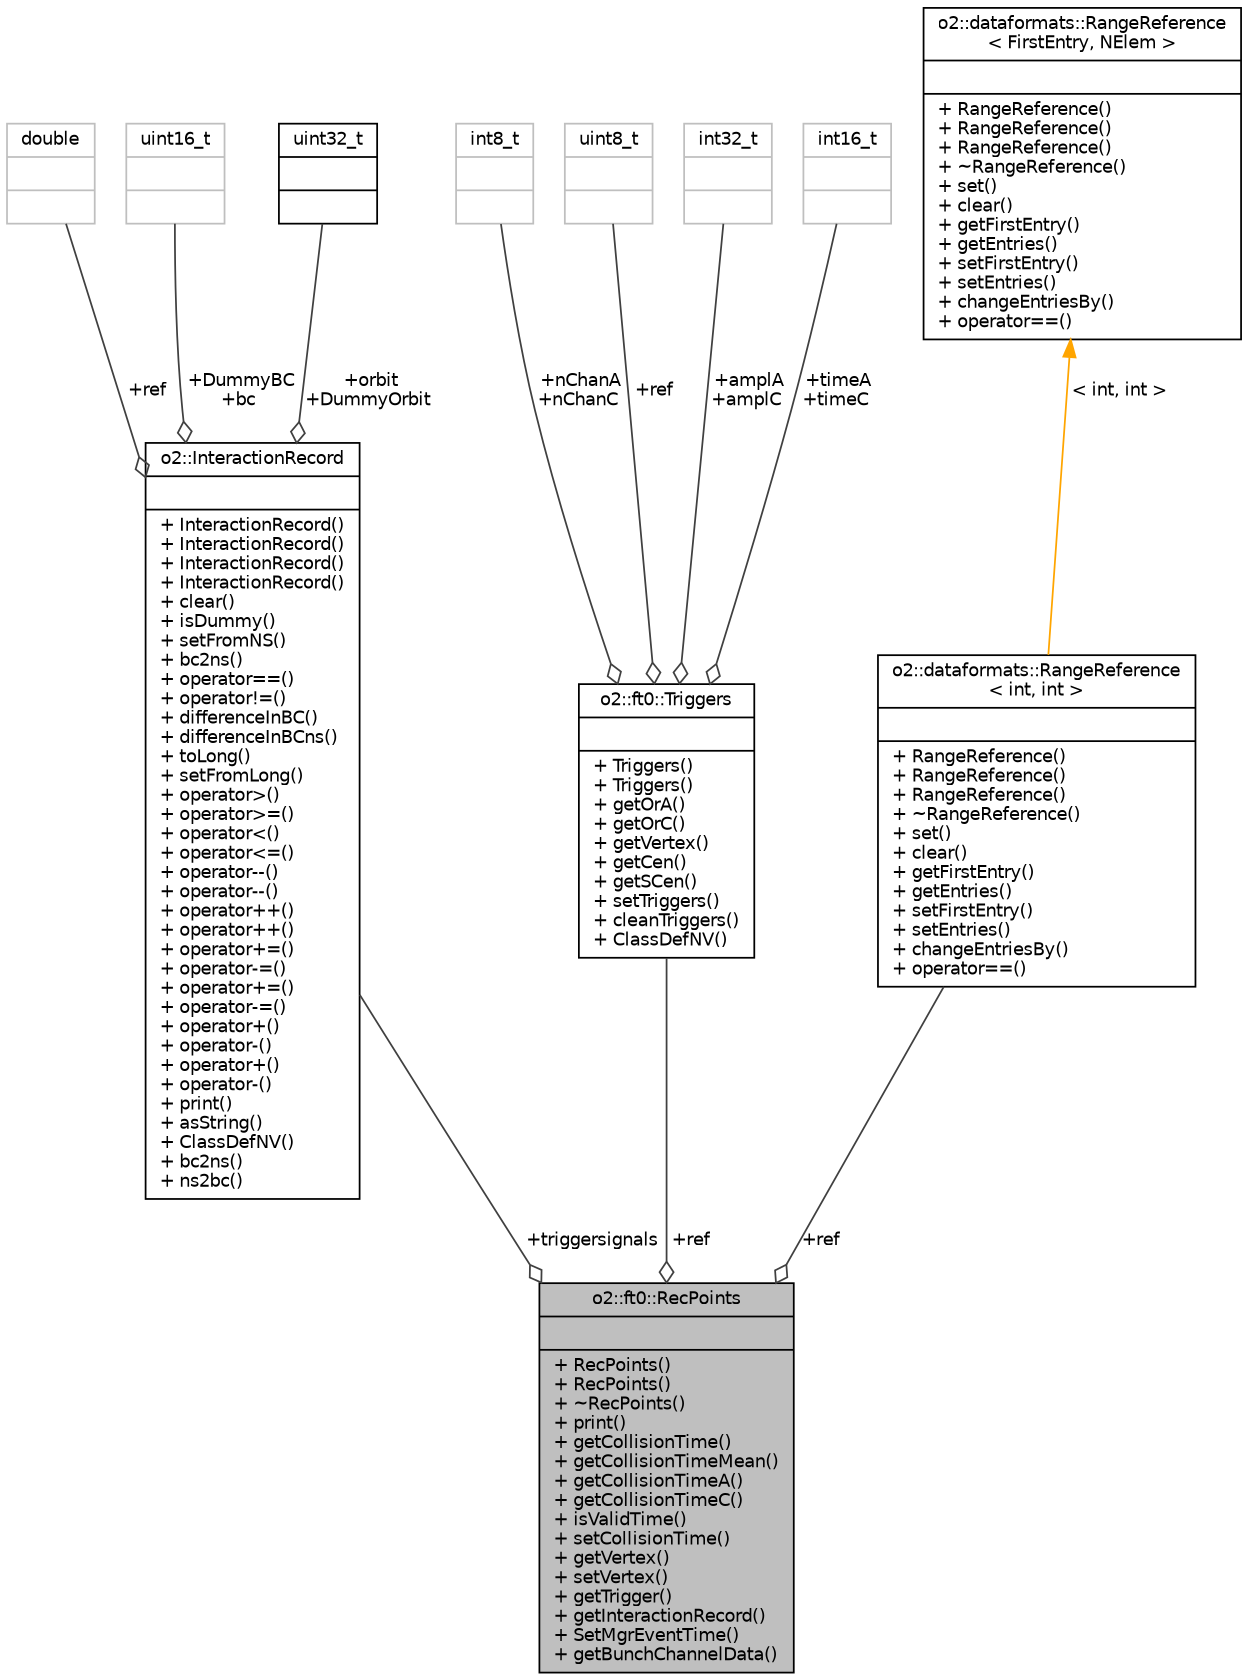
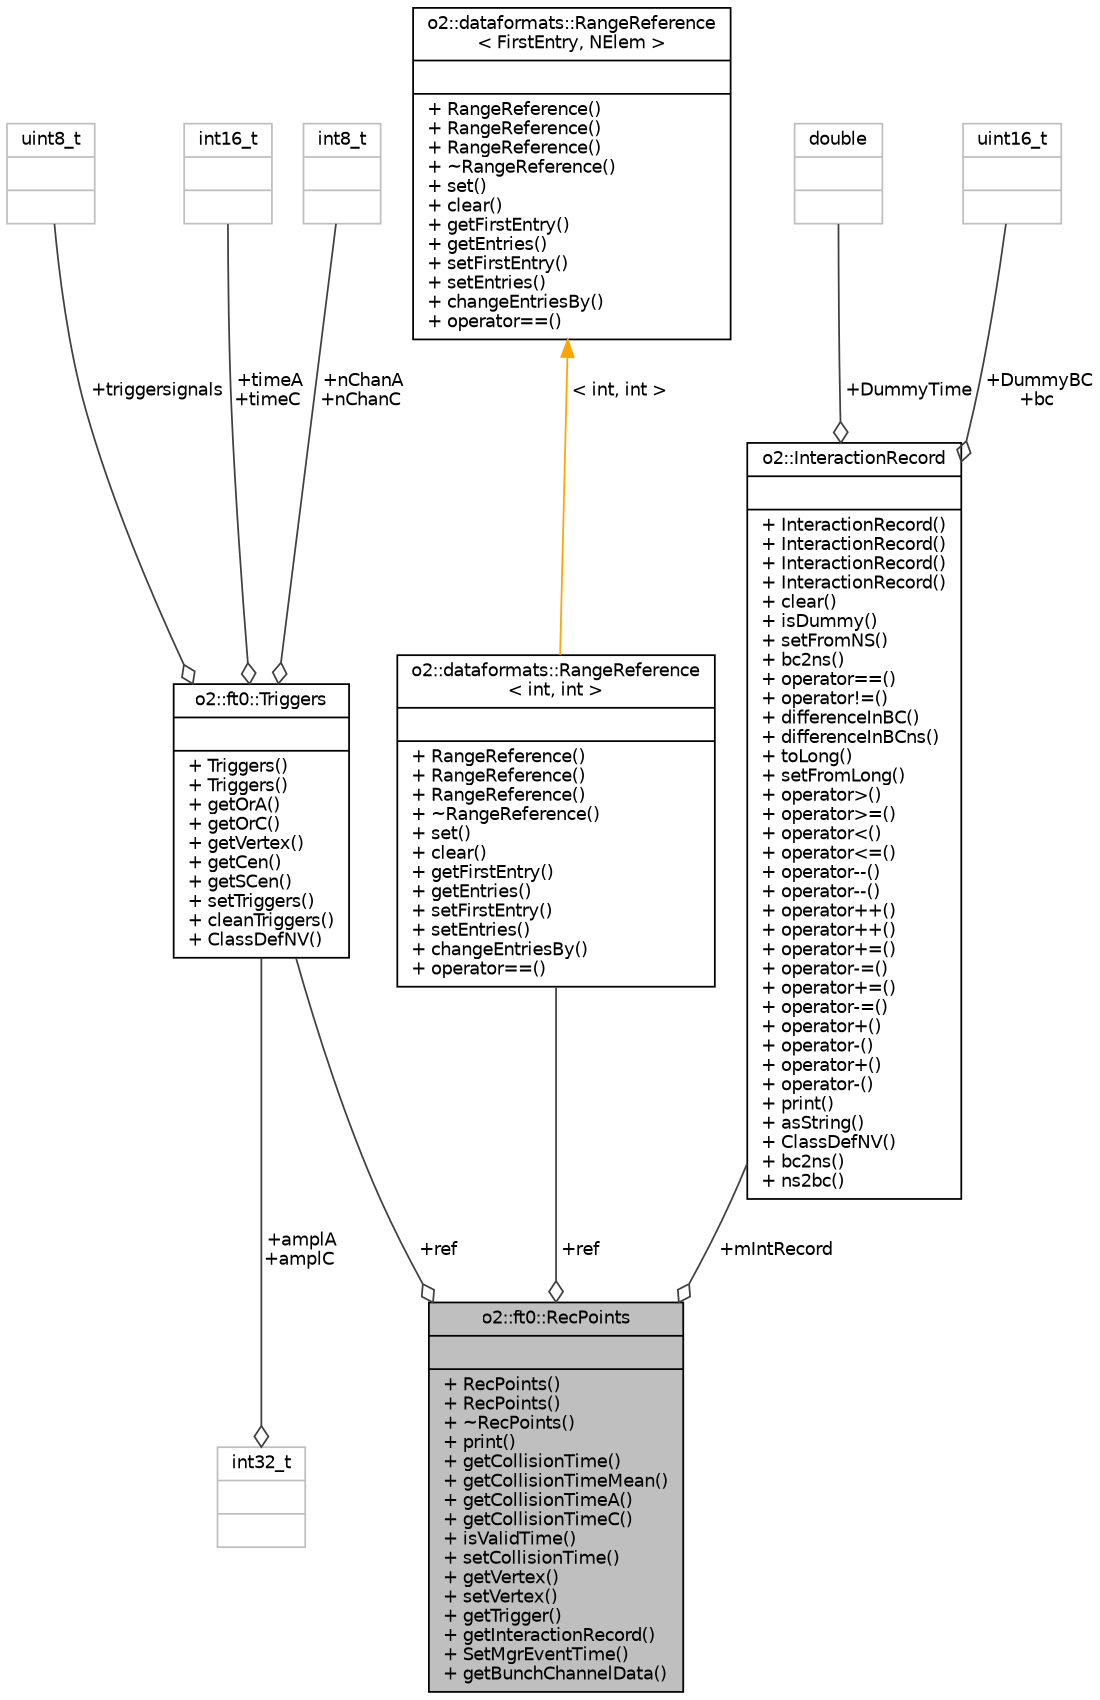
node "uint32_t": removed
edge "double" -> "o2::InteractionRecord": label " +ref" -> " +DummyTime"
edge "uint8_t" -> "o2::ft0::Triggers": label " +ref" -> " +triggersignals"
edge "int32_t" -> "o2::ft0::Triggers": reversed
edge "o2::InteractionRecord" -> "o2::ft0::RecPoints": label " +triggersignals" -> " +mIntRecord"
